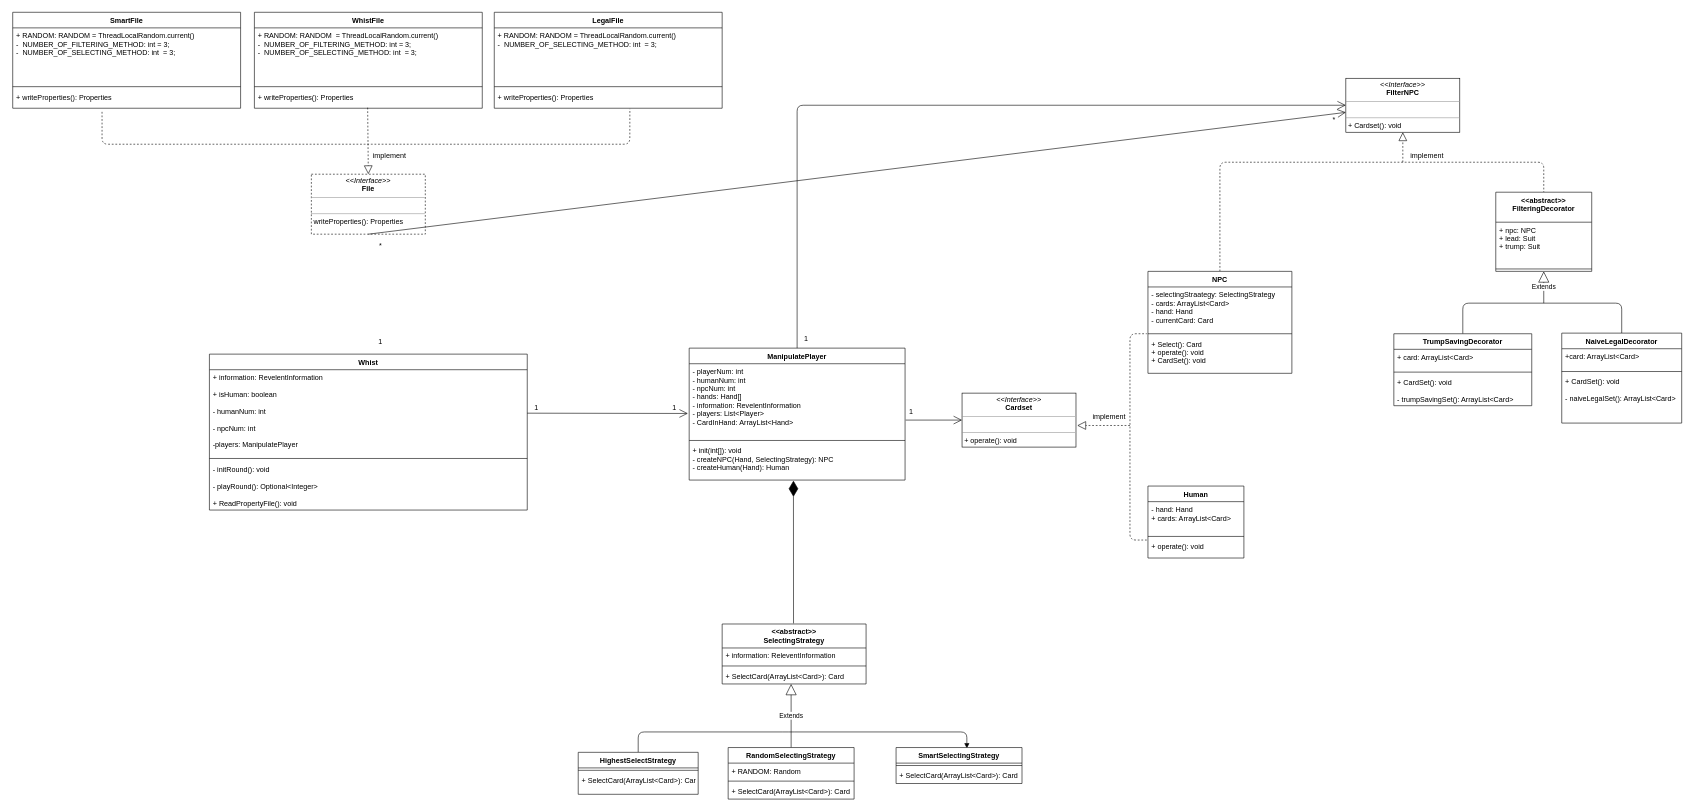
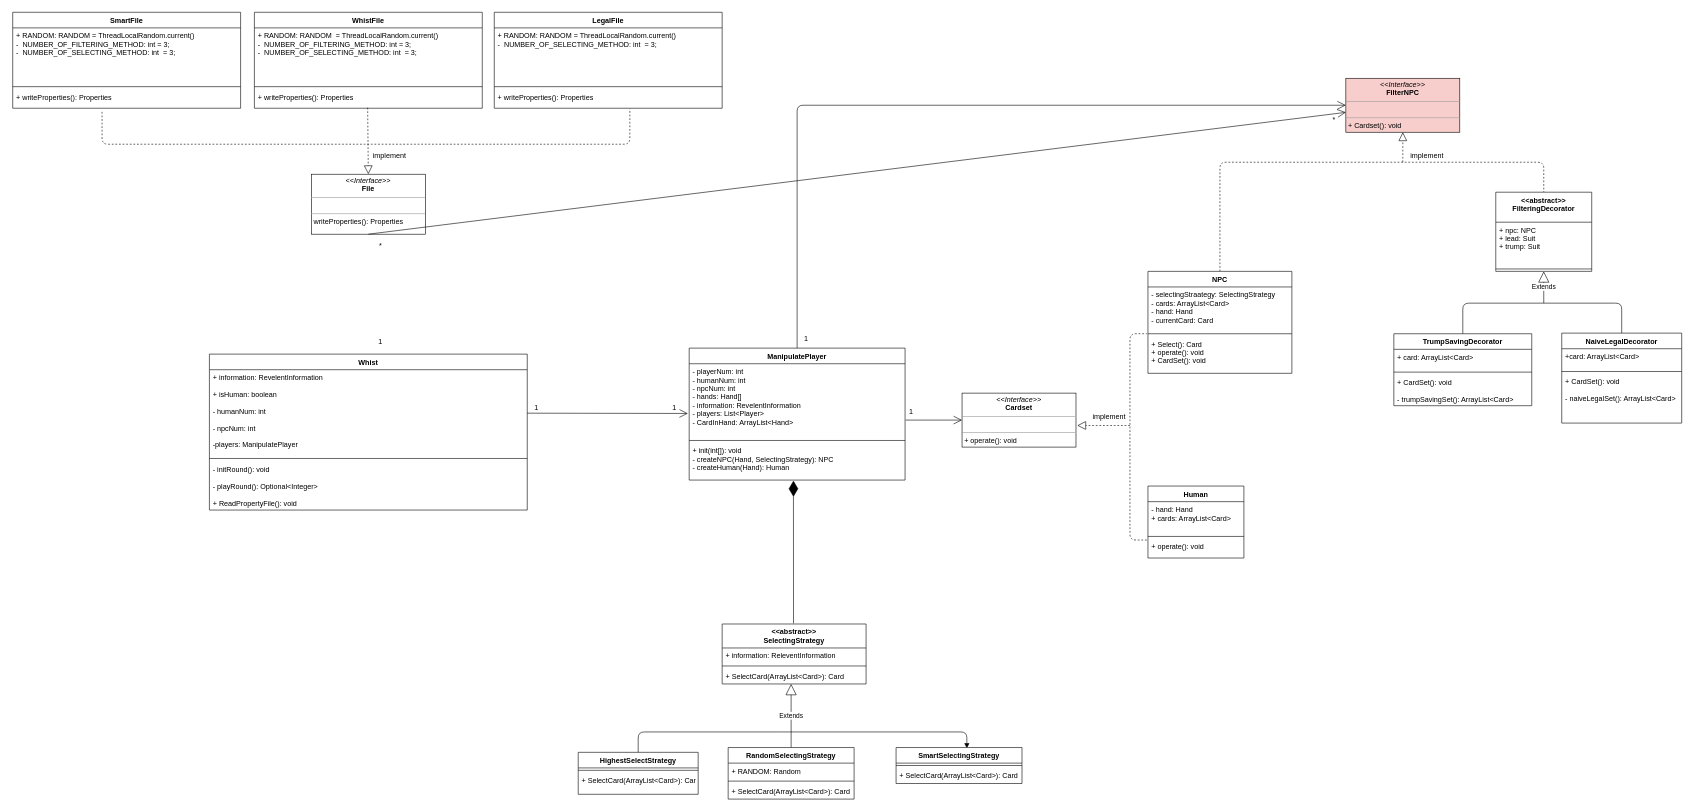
node "<<Interface>> FilterNPC + Cardset(): void": fillcolor #ffffff -> #f8cecc
node "<<Interface>> File writeProperties(): Properties": style dashed -> solid
